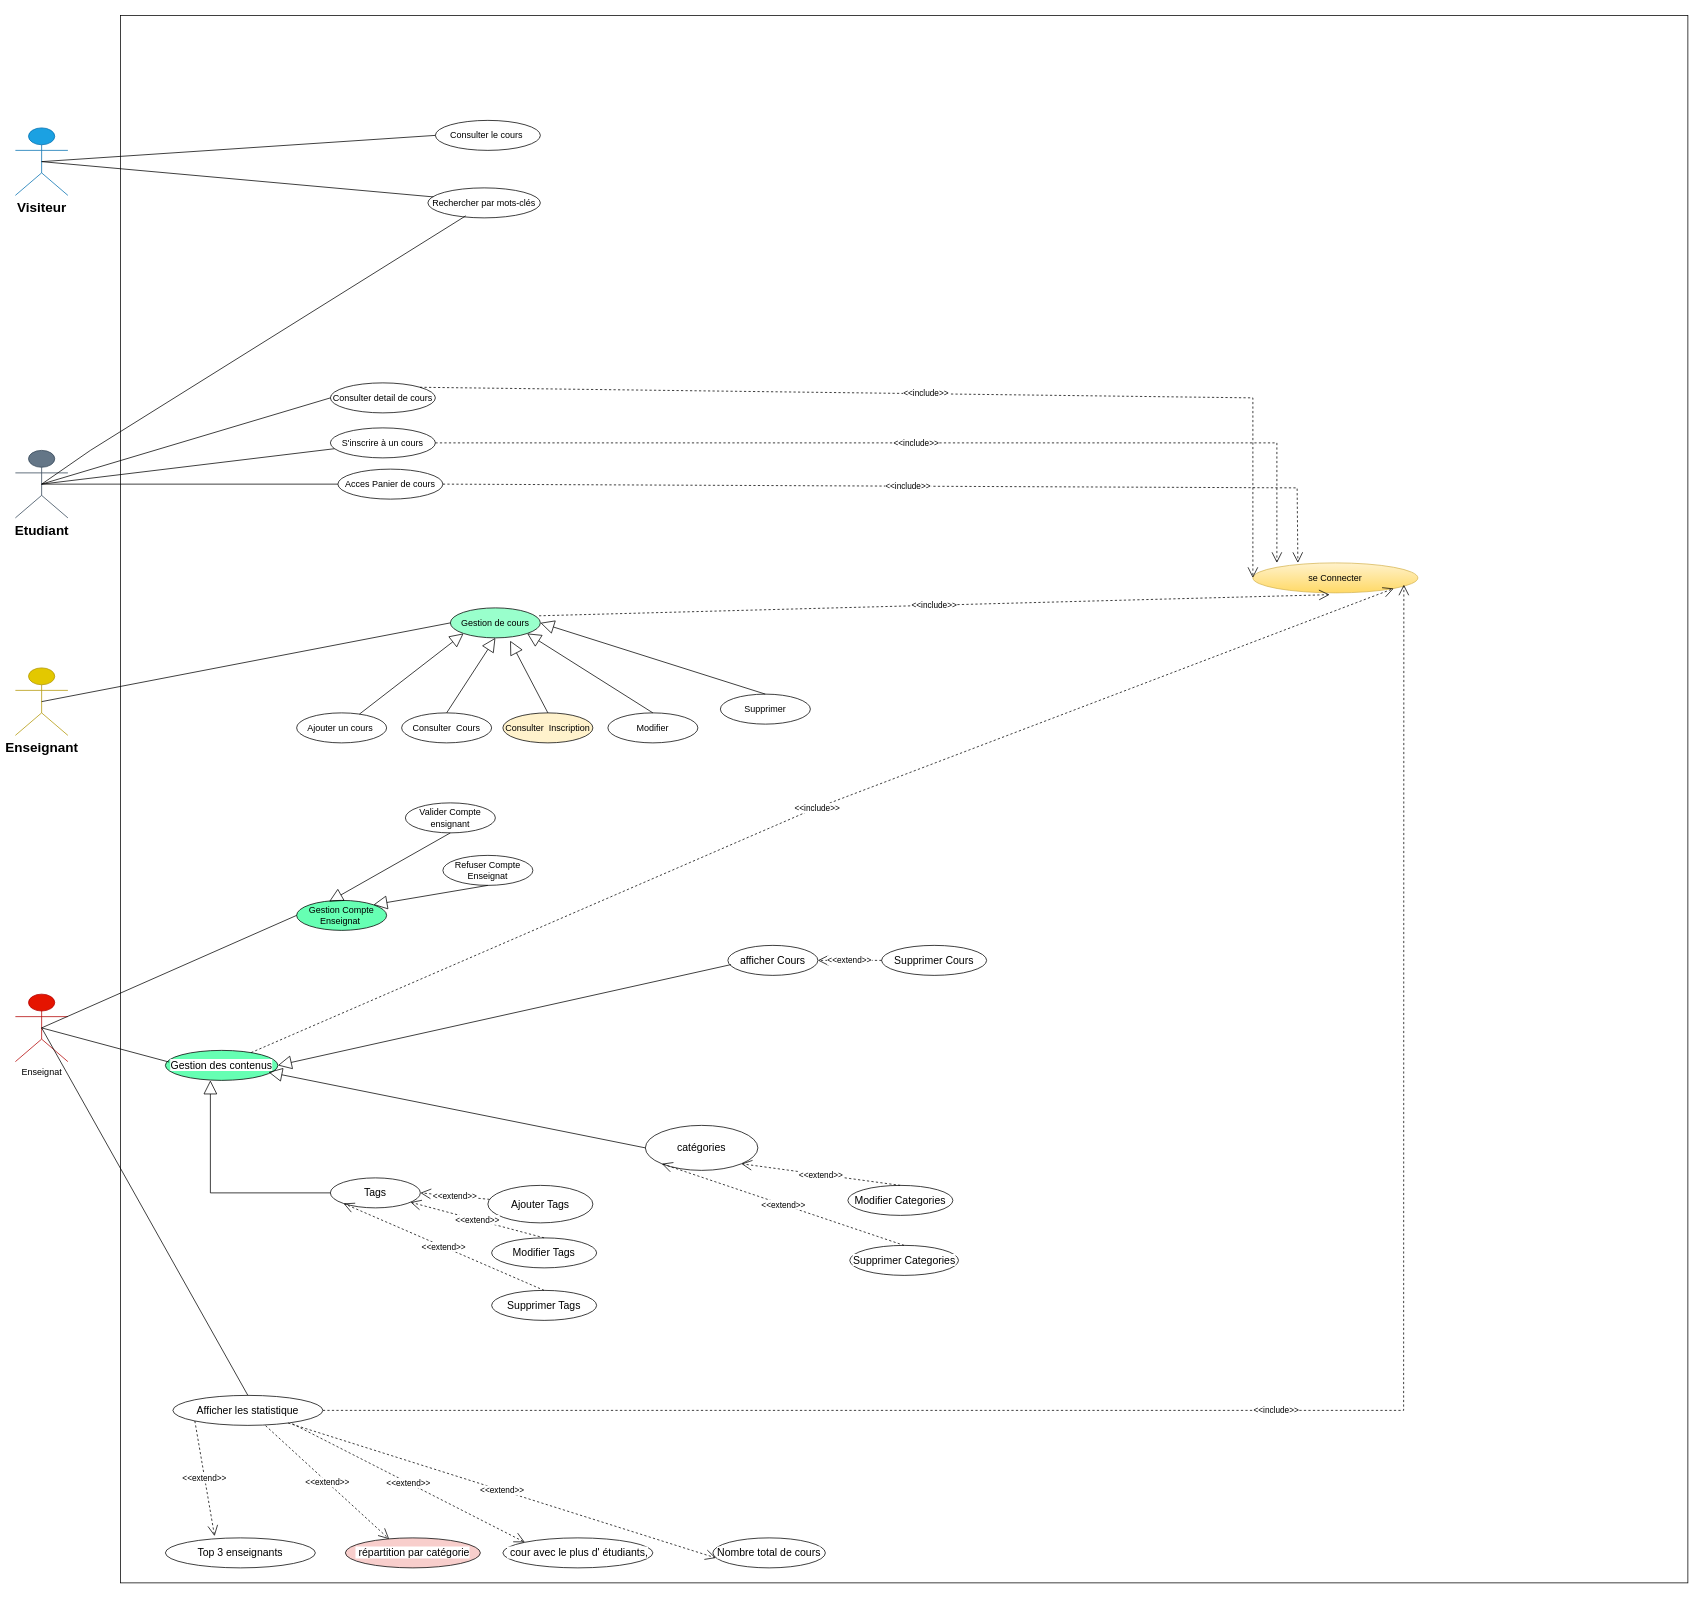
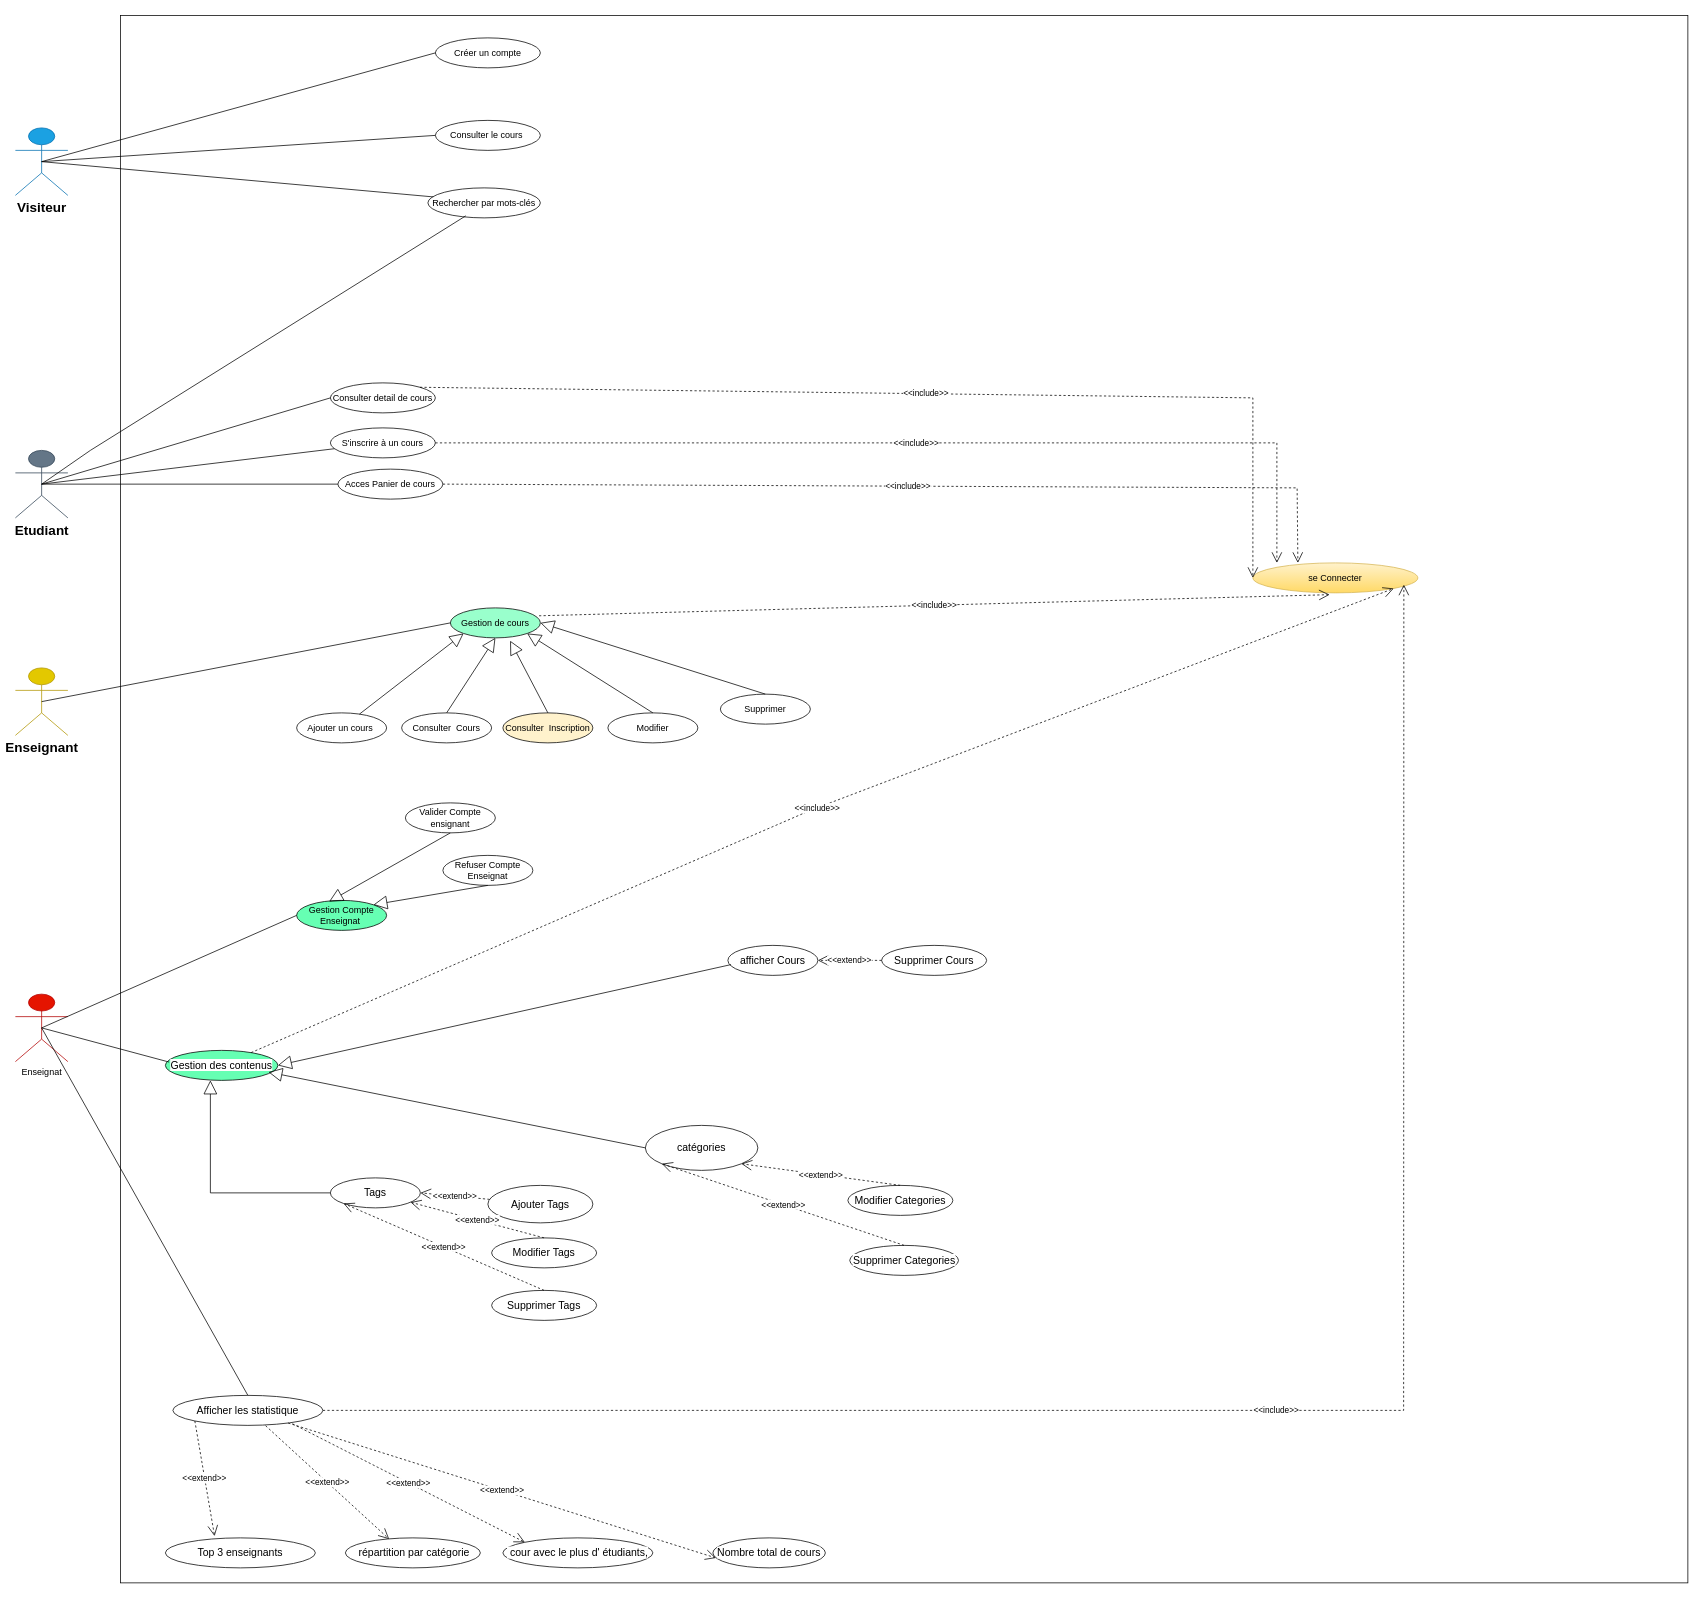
node "Créer un compte": added
edge "Créer un compte" -- "Visiteur": added
node "répartition par catégorie": fillcolor #f8cecc -> #ffffff
